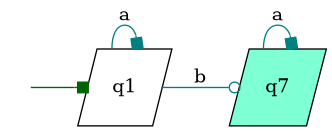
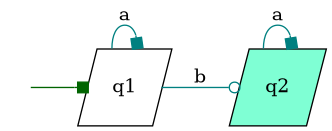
node "q7": label "q7" -> "q2"
